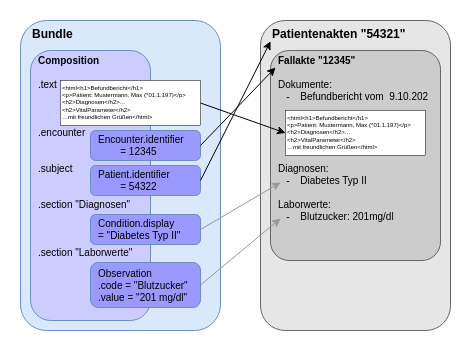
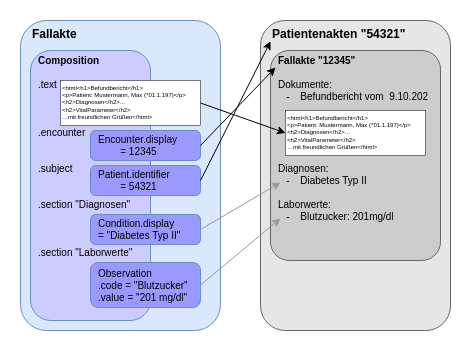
node "Bundle": label "Bundle" -> "Fallakte"
node "Encounter.identifier = 12345": label "Encounter.identifier = 12345" -> "Encounter.display = 12345"
node "Patient.identifier = 54322": label "Patient.identifier = 54322" -> "Patient.identifier = 54321"
